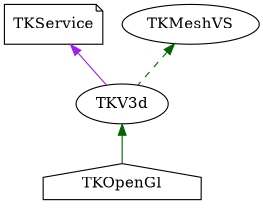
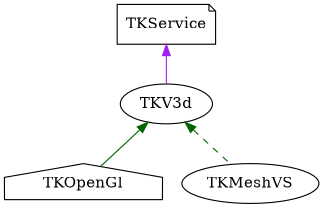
edge "TKV3d" -> "TKMeshVS": reversed
